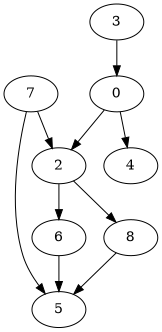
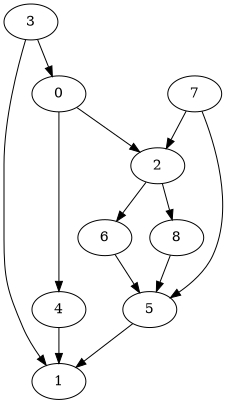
node "1": added
